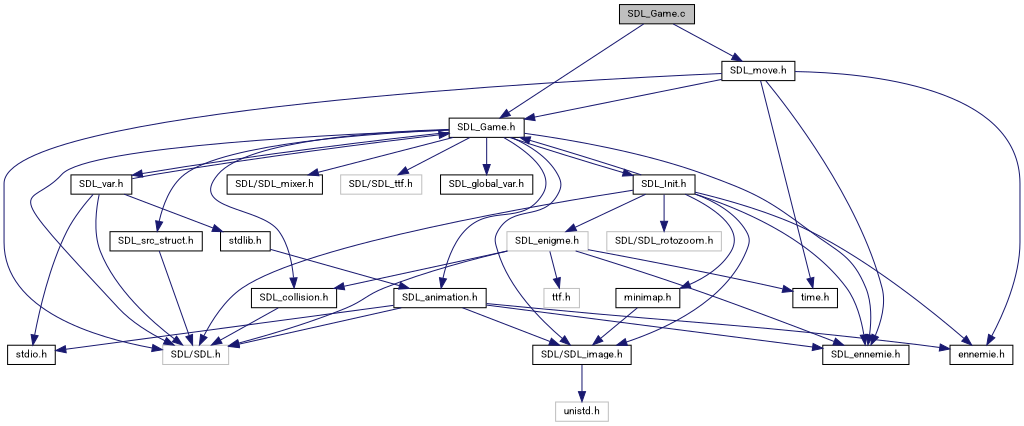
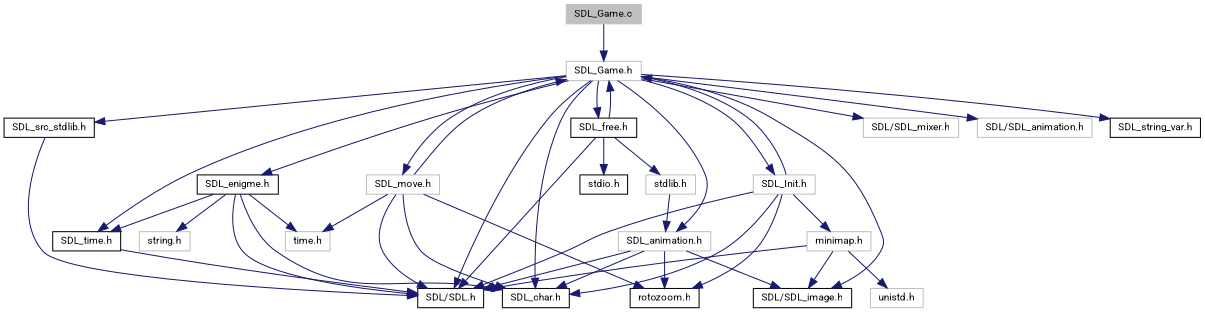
node "SDL_Game.c": color black -> grey75
edge "SDL_Game.c" -> "SDL_move.h": now "SDL_Game.h" -> "SDL_move.h"
node "SDL_move.h": color black -> grey75
node "SDL_Game.h": color black -> grey75
node "SDL_var.h": label "SDL_var.h" -> "SDL_free.h"
node "SDL/SDL_mixer.h": color black -> grey75
node "SDL/SDL_ttf.h": label "SDL/SDL_ttf.h" -> "SDL/SDL_animation.h"
node "SDL_global_var.h": label "SDL_global_var.h" -> "SDL_string_var.h"
node "SDL_Init.h": color black -> grey75
edge "SDL_Init.h" -> "SDL_enigme.h": now "SDL_Game.h" -> "SDL_enigme.h"
node "SDL_src_struct.h": label "SDL_src_struct.h" -> "SDL_src_stdlib.h"
node "stdlib.h": color black -> grey75
node "SDL_enigme.h": color grey75 -> black
node "SDL/SDL_rotozoom.h": removed
edge "minimap.h" -> "SDL/SDL.h": added
edge "SDL_Init.h" -> "SDL/SDL_image.h": removed
node "SDL_collision.h": label "SDL_collision.h" -> "SDL_time.h"
node "SDL_animation.h": color black -> grey75
node "ttf.h": label "ttf.h" -> "string.h"
node "minimap.h": color black -> grey75
node "time.h": color black -> grey75
edge "SDL_animation.h" -> "stdio.h": removed
node "SDL/SDL.h": color grey75 -> black
node "SDL_ennemie.h": label "SDL_ennemie.h" -> "SDL_char.h"
node "ennemie.h": label "ennemie.h" -> "rotozoom.h"
edge "SDL/SDL_image.h" -> "unistd.h": now "minimap.h" -> "unistd.h"
